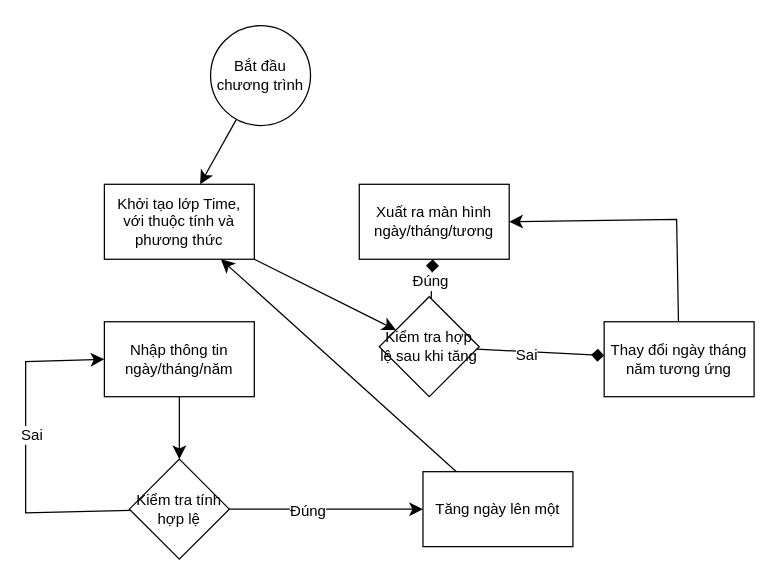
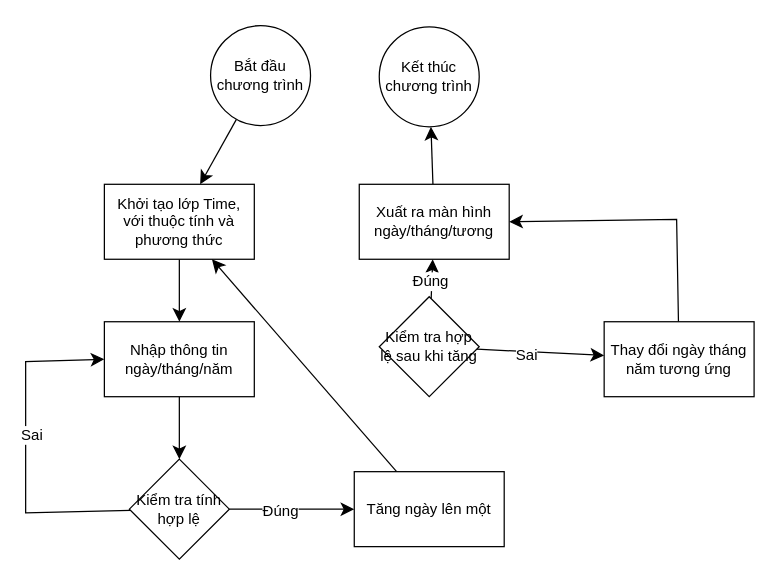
node "Kết thúc chương trình": added
edge "Xuất ra màn hình ngày/tháng/tương" -> "Kết thúc chương trình": added
edge "Kiểm tra hợp lệ sau khi tăng" -> "Xuất ra màn hình ngày/tháng/tương": arrowhead diamond -> classic
edge "Khởi tạo lớp Time, với thuộc tính và phương thức" -> "Kiểm tra hợp lệ sau khi tăng": now "Khởi tạo lớp Time, với thuộc tính và phương thức" -> "Nhập thông tin ngày/tháng/năm"
edge "Kiểm tra hợp lệ sau khi tăng" -> "Thay đổi ngày tháng năm tương ứng": arrowhead diamond -> classic
node "Tăng ngày lên một": moved (498, 509) -> (429, 509)
